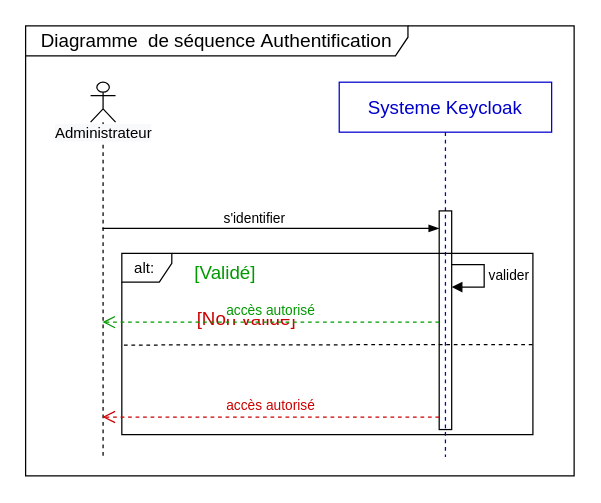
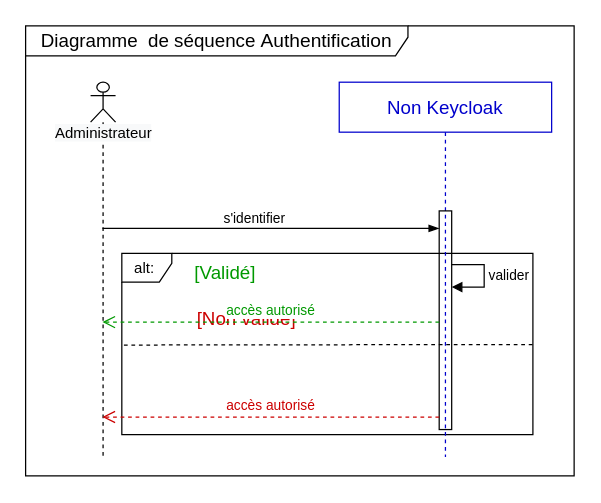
node "Systeme Keycloak": label "Systeme Keycloak" -> "Non Keycloak"
